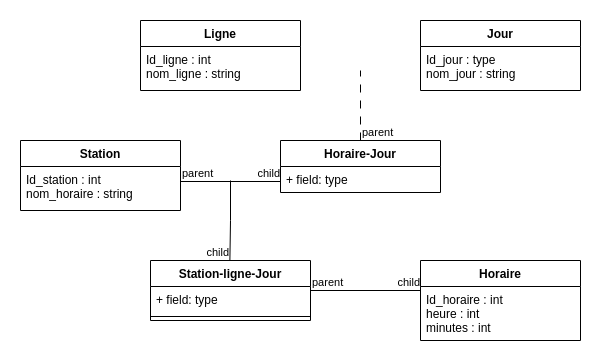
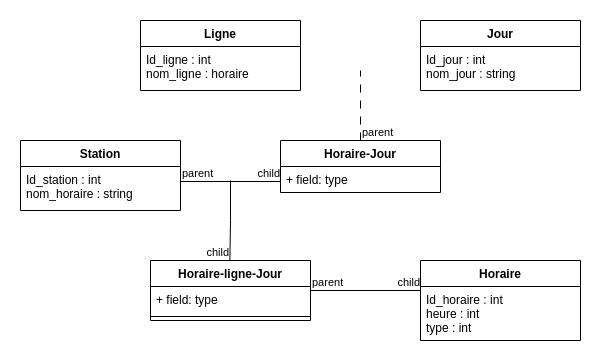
node "Id_ligne : int nom_ligne : string": label "Id_ligne : int nom_ligne : string" -> "Id_ligne : int nom_ligne : horaire"
node "Id_jour : type nom_jour : string": label "Id_jour : type nom_jour : string" -> "Id_jour : int nom_jour : string"
node "Station-ligne-Jour": label "Station-ligne-Jour" -> "Horaire-ligne-Jour"
node "Id_horaire : int heure : int minutes : int": label "Id_horaire : int heure : int minutes : int" -> "Id_horaire : int heure : int type : int"
